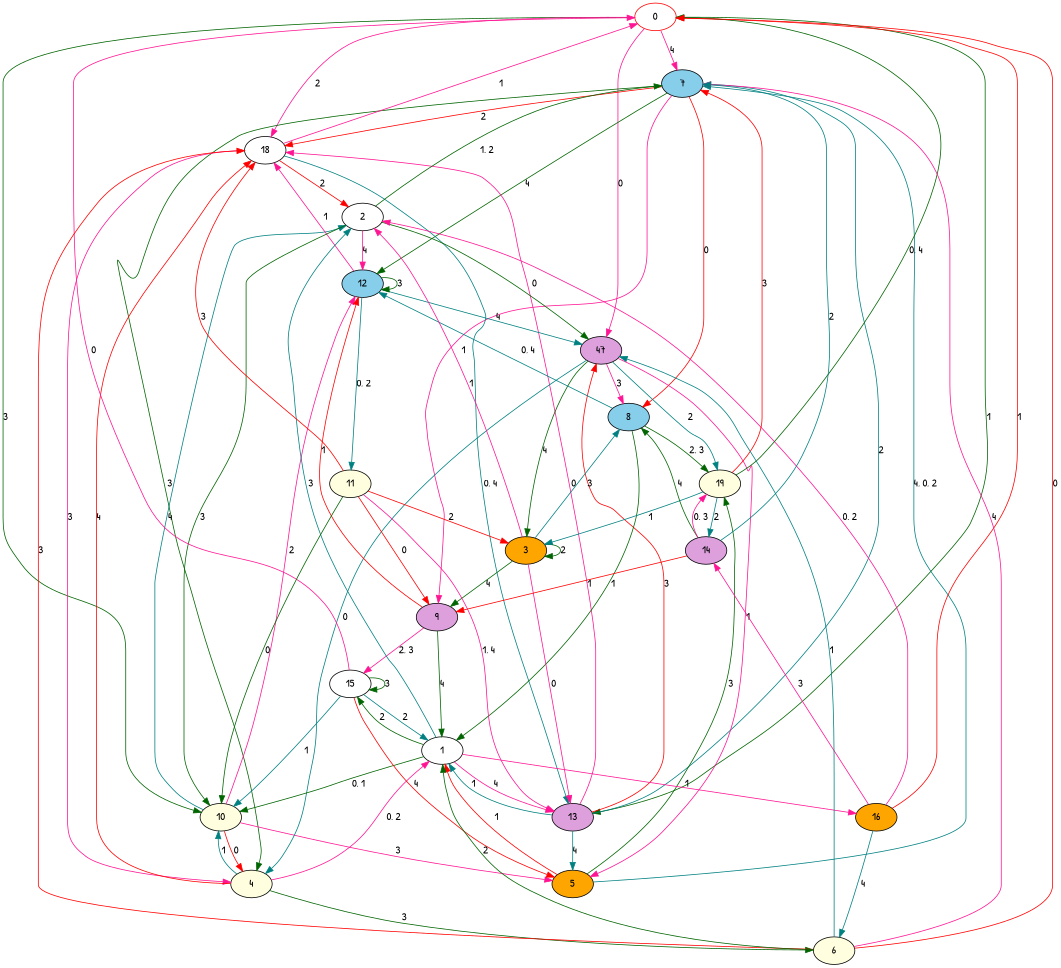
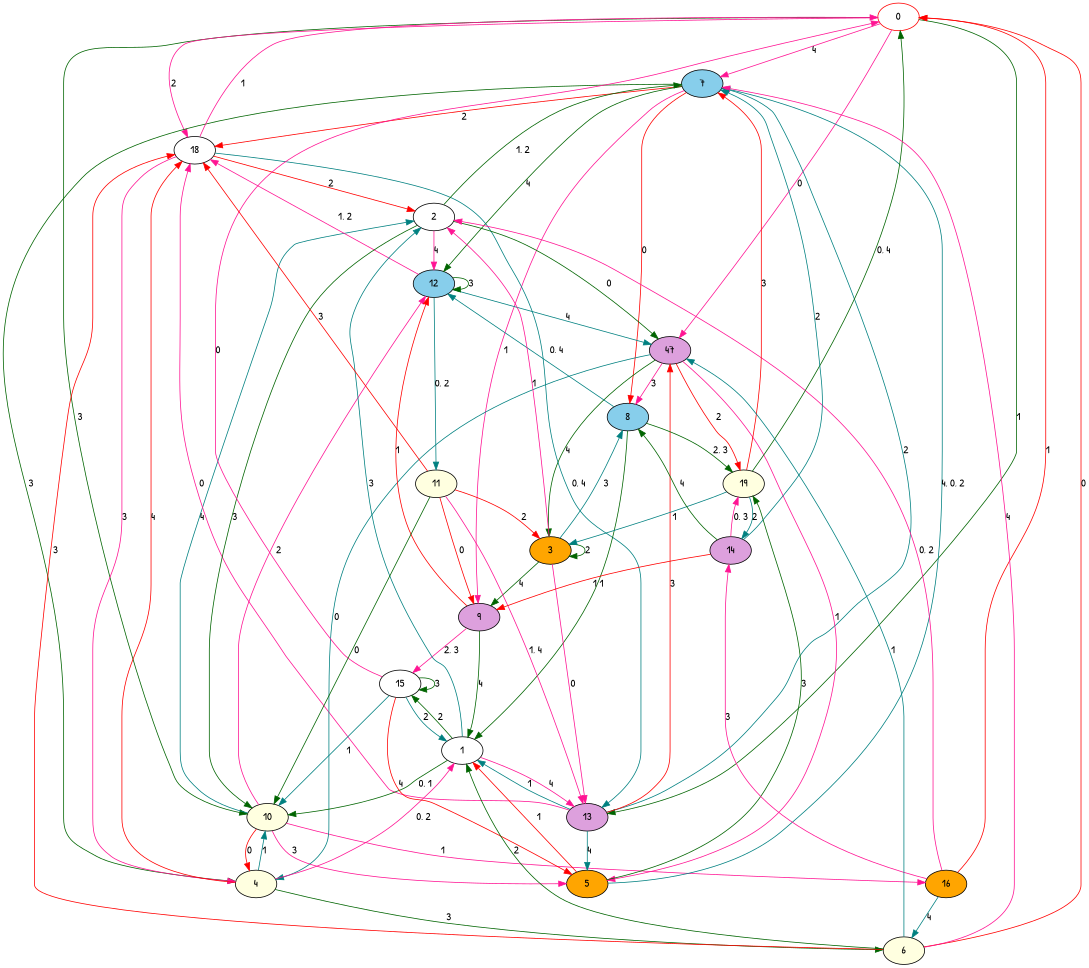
edge "12" -> "18": label "1" -> "1, 2"
edge "47" -> "19": color teal -> red
edge "1" -> "16": now "10" -> "16"
